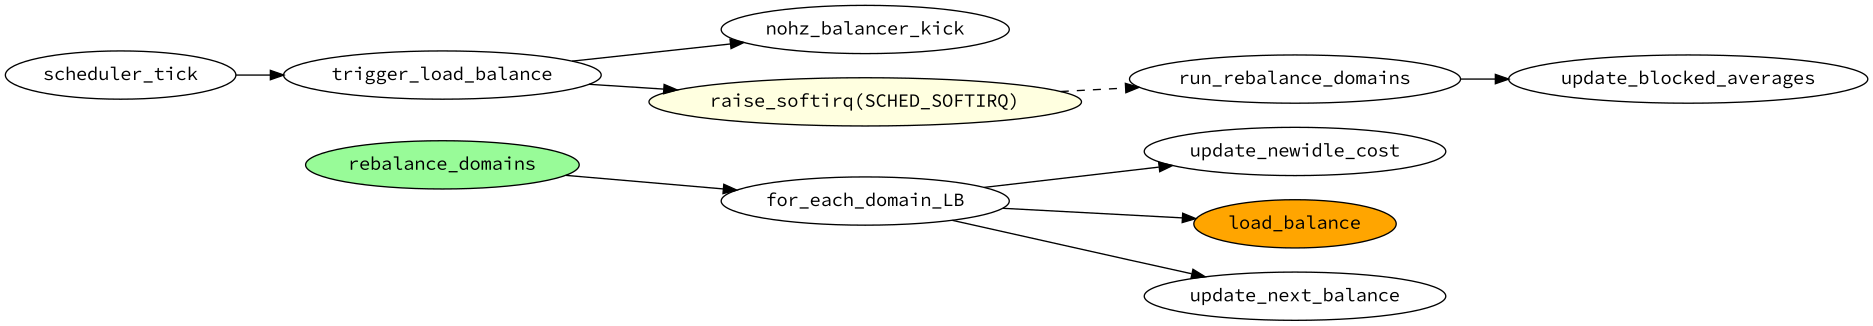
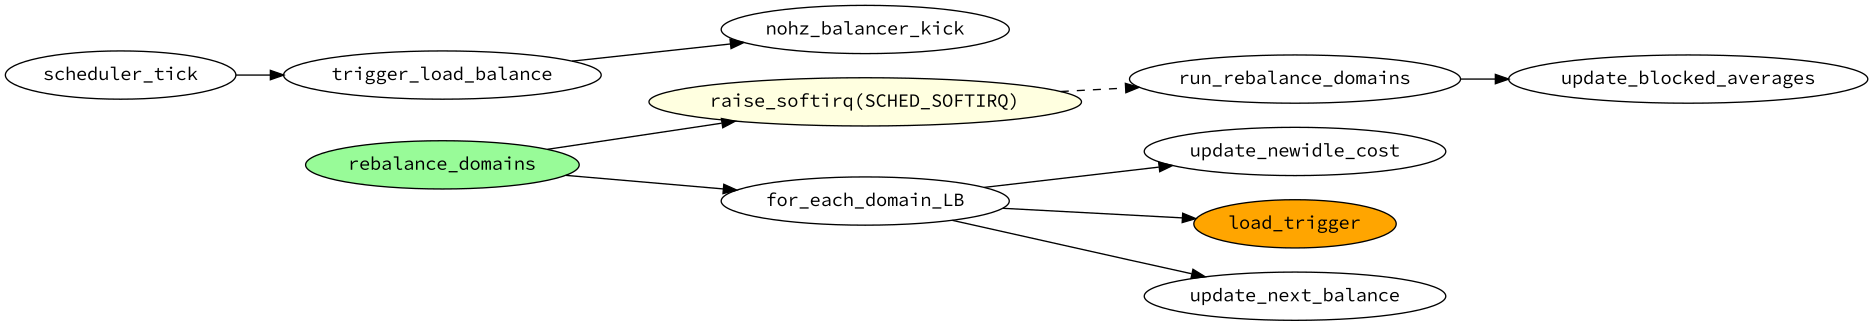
edge "trigger_load_balance" -> "raise_softirq(SCHED_SOFTIRQ)": now "rebalance_domains" -> "raise_softirq(SCHED_SOFTIRQ)"
node "load_balance": label "load_balance" -> "load_trigger"
